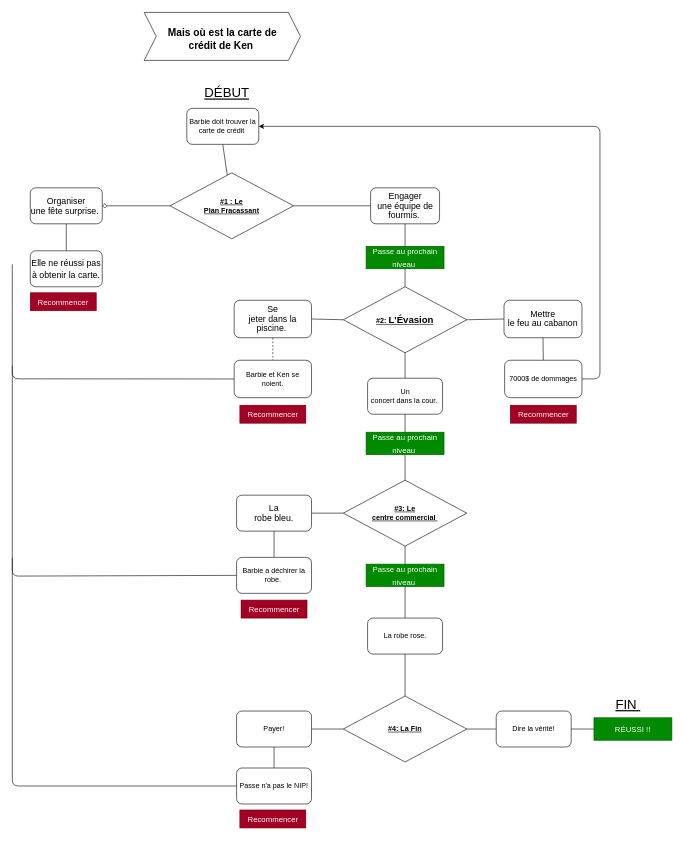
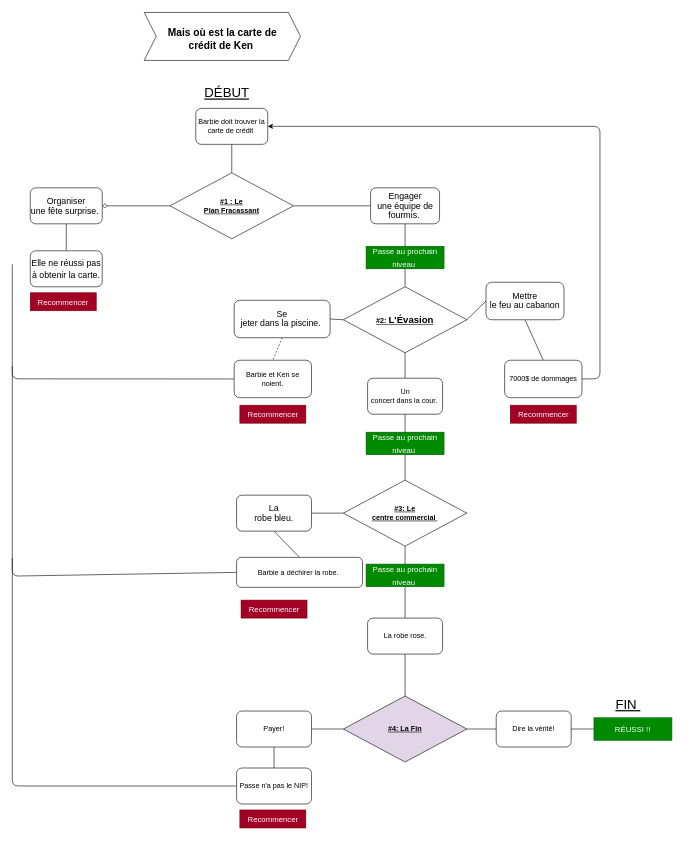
node "Barbie doit trouver la carte de crédit": moved (223, 126) -> (232, 126)
node "Se jeter dans la piscine.": size 77x38 -> 96x38
node "Mettre le feu au cabanon": moved (543, 319) -> (525, 301)
node "Barbie a déchirer la robe.": size 75x36 -> 126x30
node "#4: La Fin": fillcolor #ffffff -> #e1d5e7
